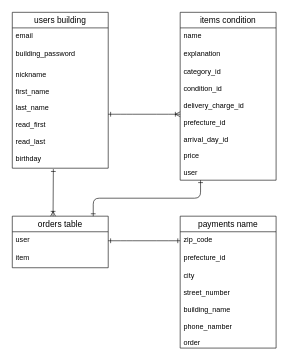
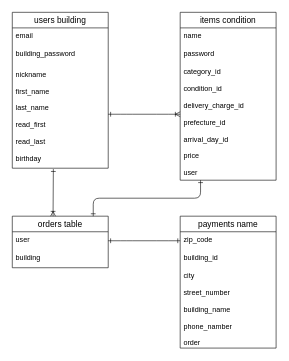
node "explanation": label "explanation" -> "password"
node "item": label "item" -> "building"
node "prefecture_id": label "prefecture_id" -> "building_id"
